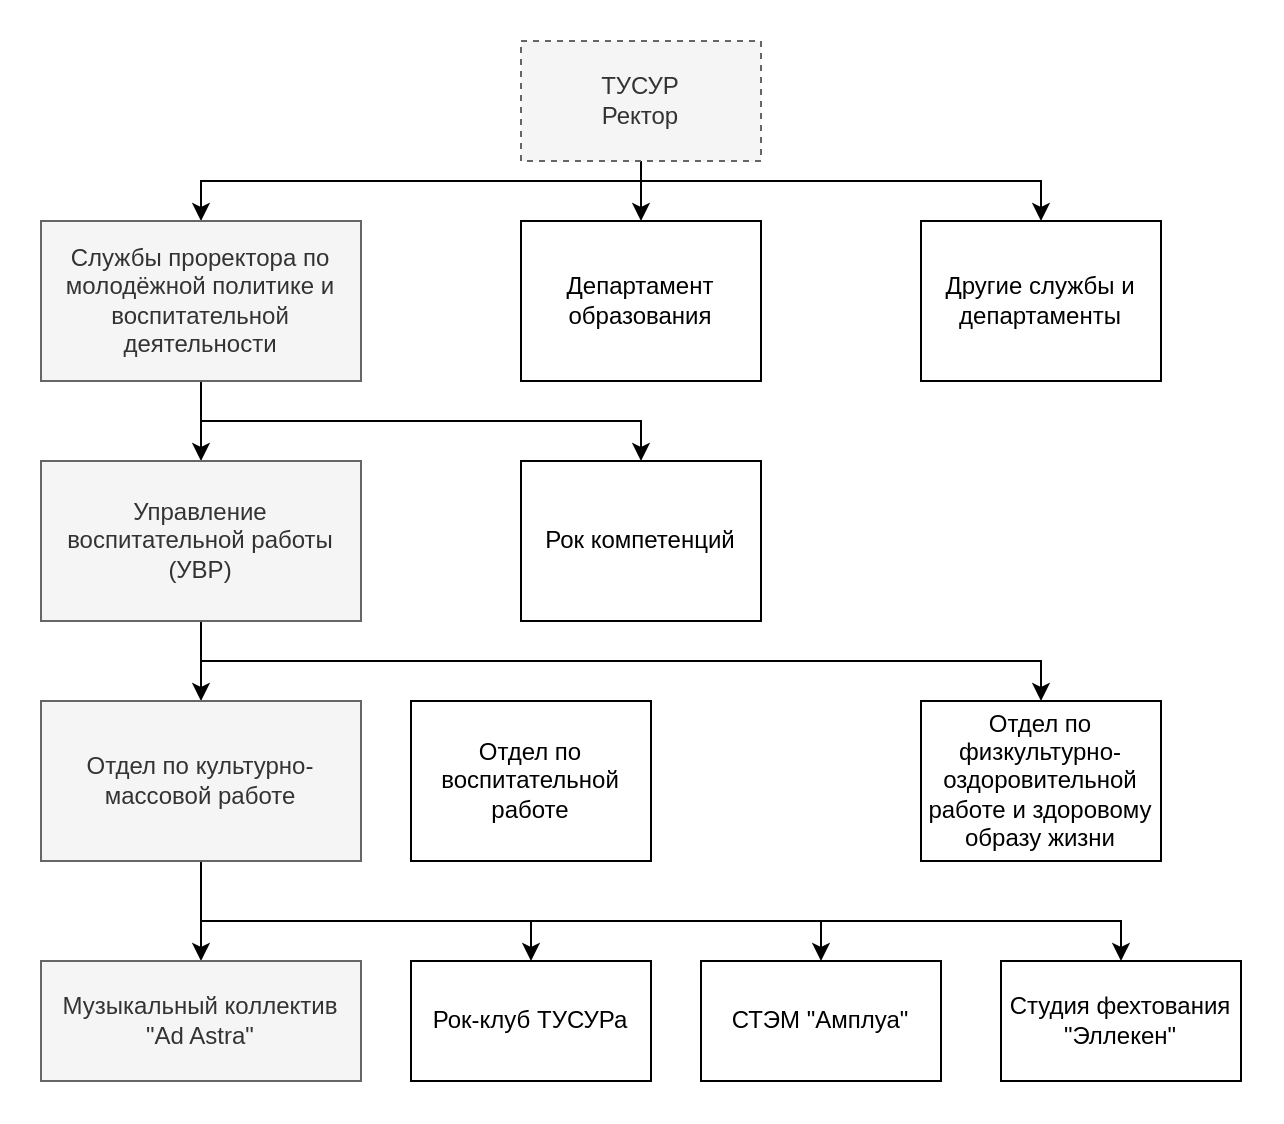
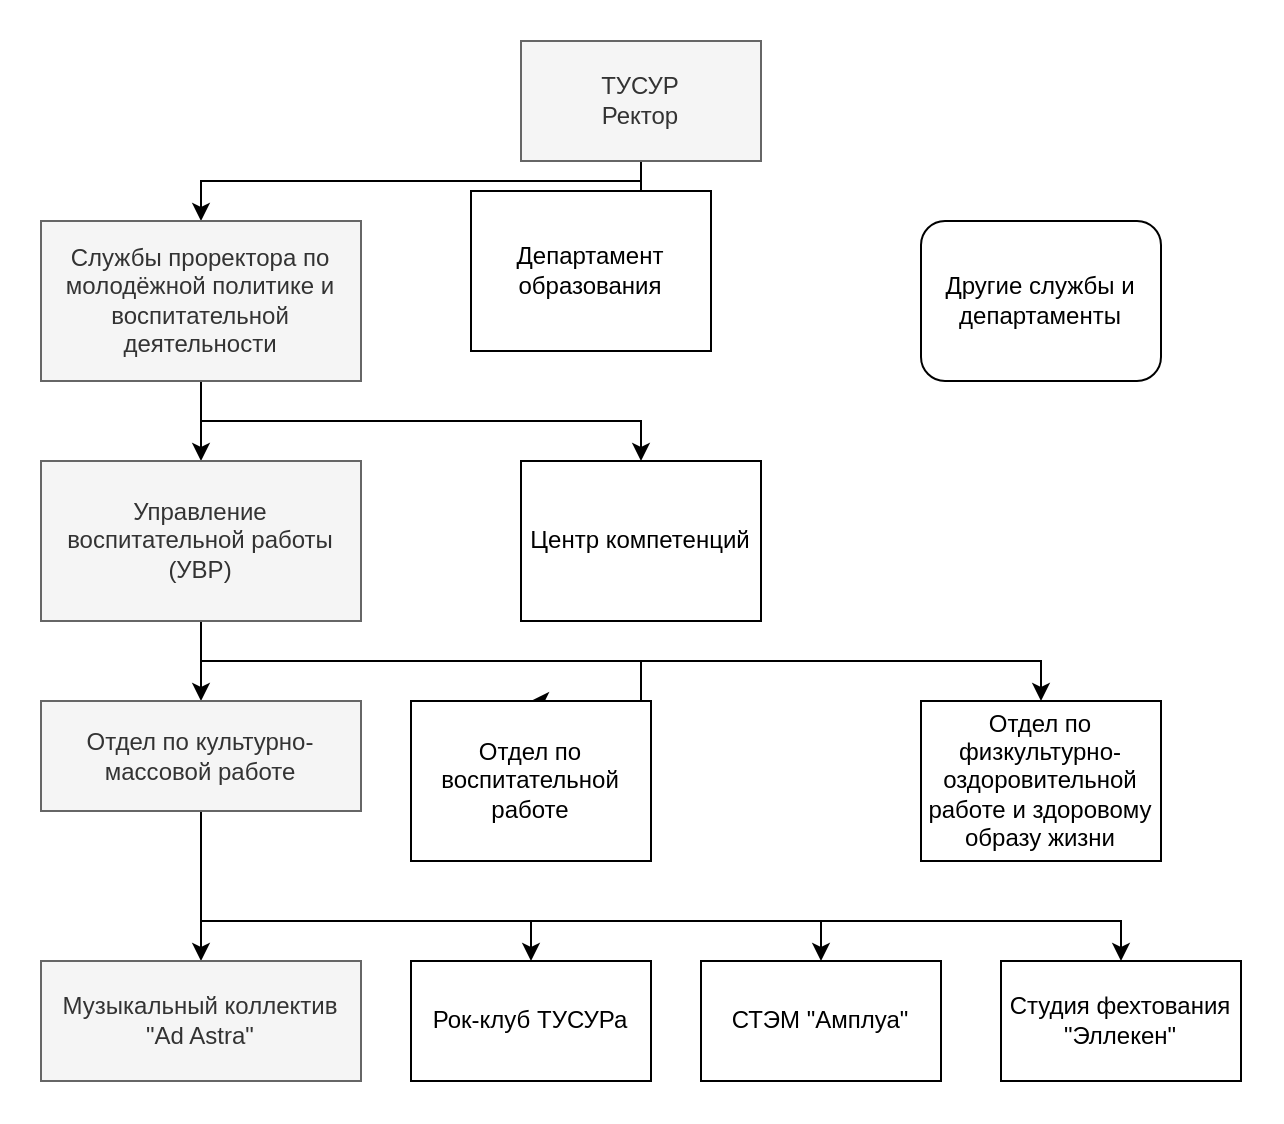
node "ТУСУР Ректор": style dashed -> solid
edge "ТУСУР Ректор" -> "Другие службы и департаменты": removed
node "Департамент образования": moved (641, 301) -> (591, 271)
node "Другие службы и департаменты": shape rectangle -> rounded rectangle
node "Рок компетенций": label "Рок компетенций" -> "Центр компетенций"
edge "Управление воспитательной работы (УВР)" -> "Отдел по воспитательной работе": added
node "Отдел по культурно-массовой работе": size 320x160 -> 320x110
